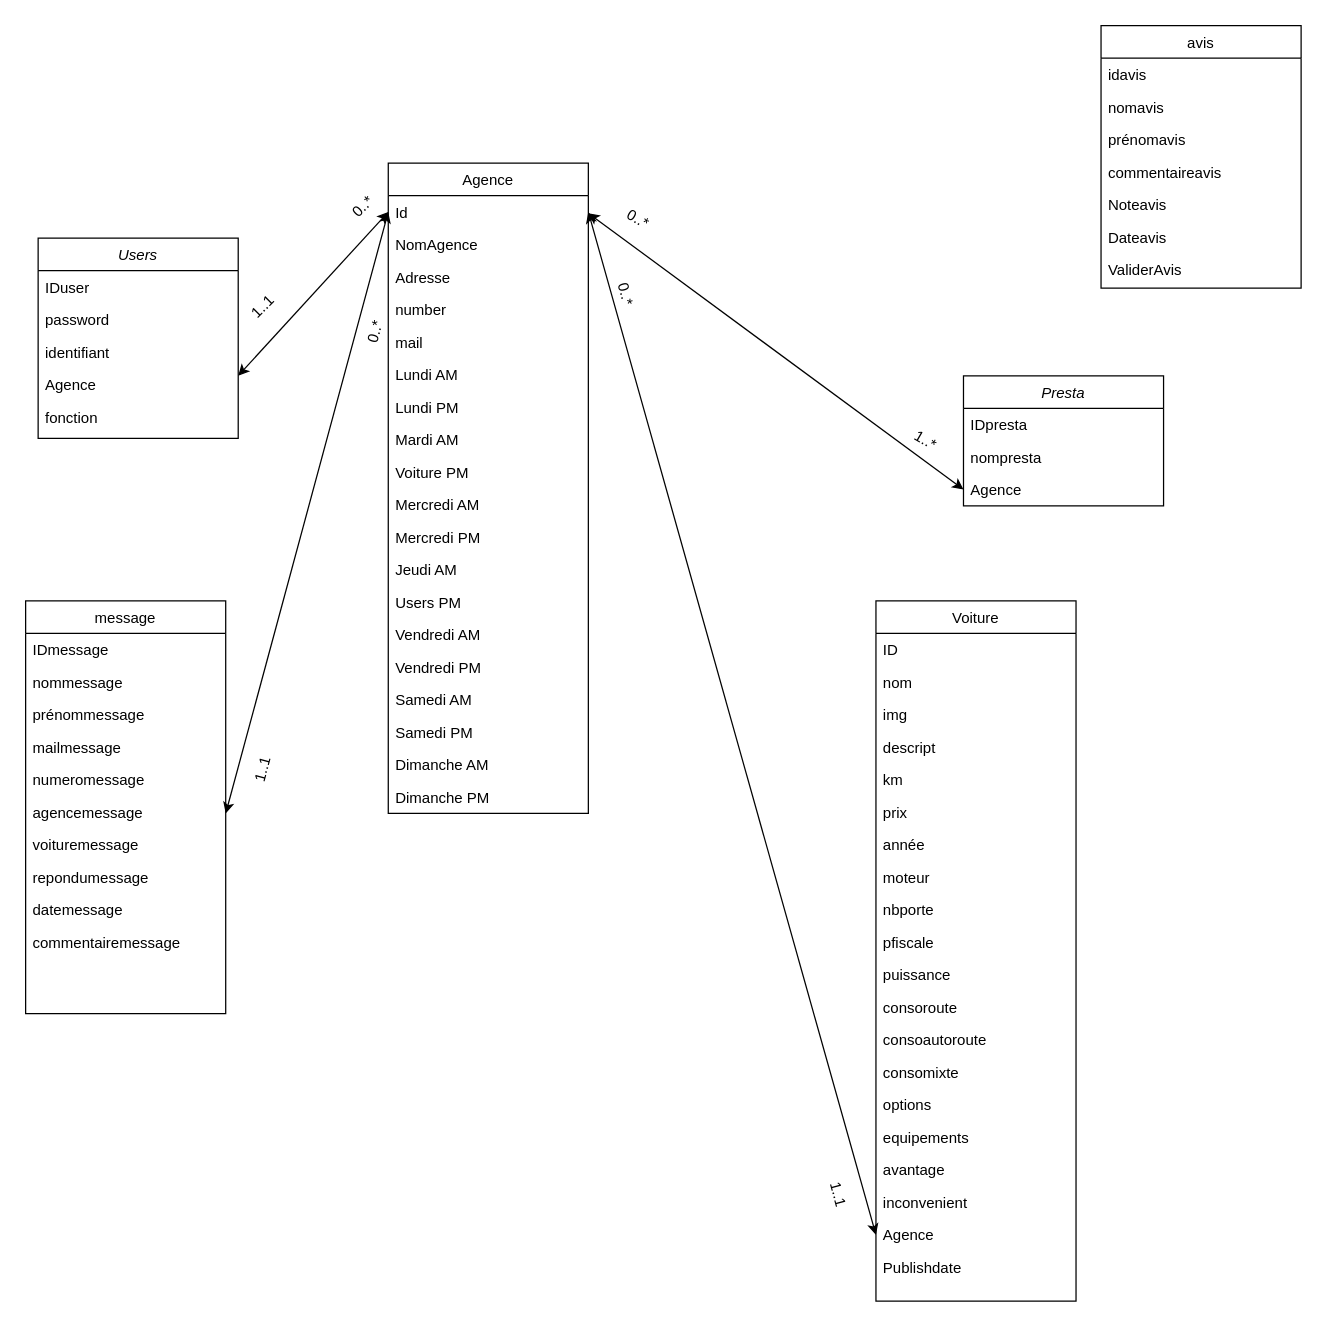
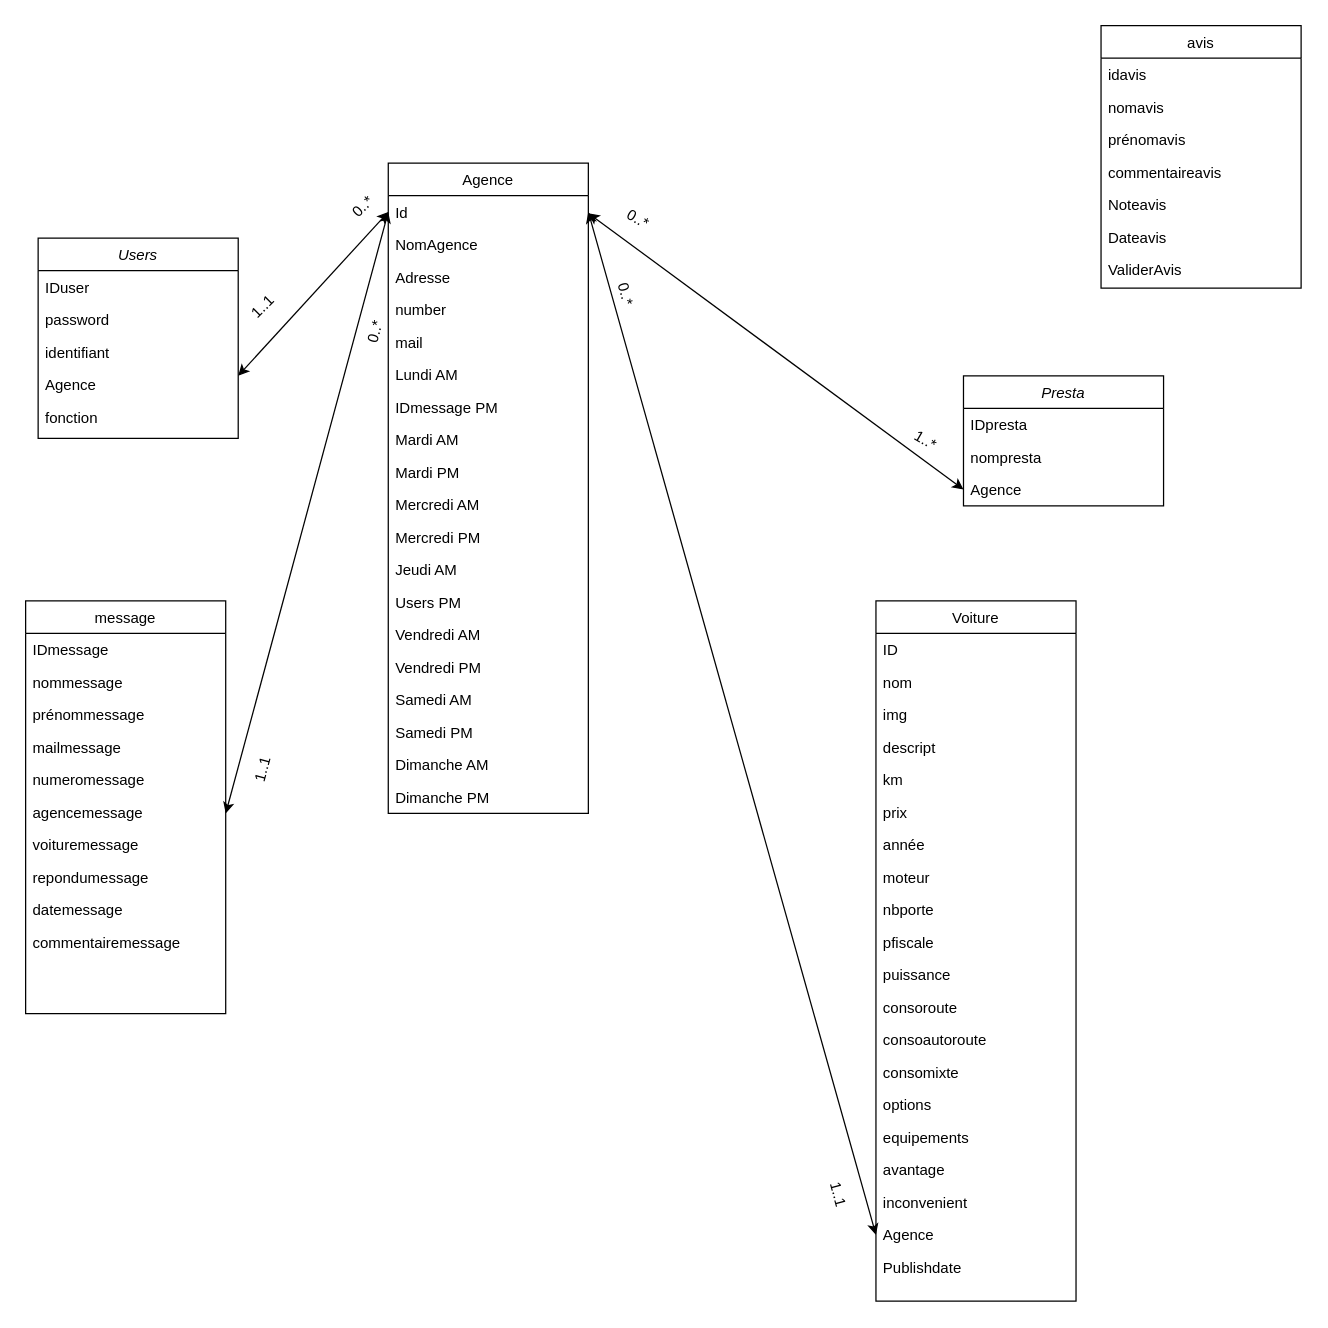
node "Lundi PM": label "Lundi PM" -> "IDmessage PM"
node "Voiture PM": label "Voiture PM" -> "Mardi PM"
